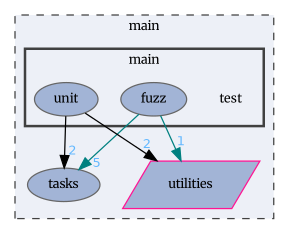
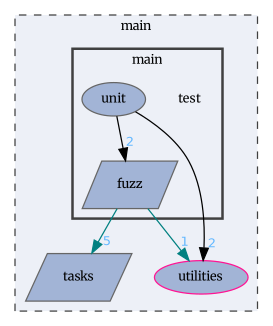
node "fuzz": shape ellipse -> parallelogram
edge "unit" -> "tasks": now "unit" -> "fuzz"
node "tasks": shape ellipse -> parallelogram
node "utilities": shape parallelogram -> ellipse
